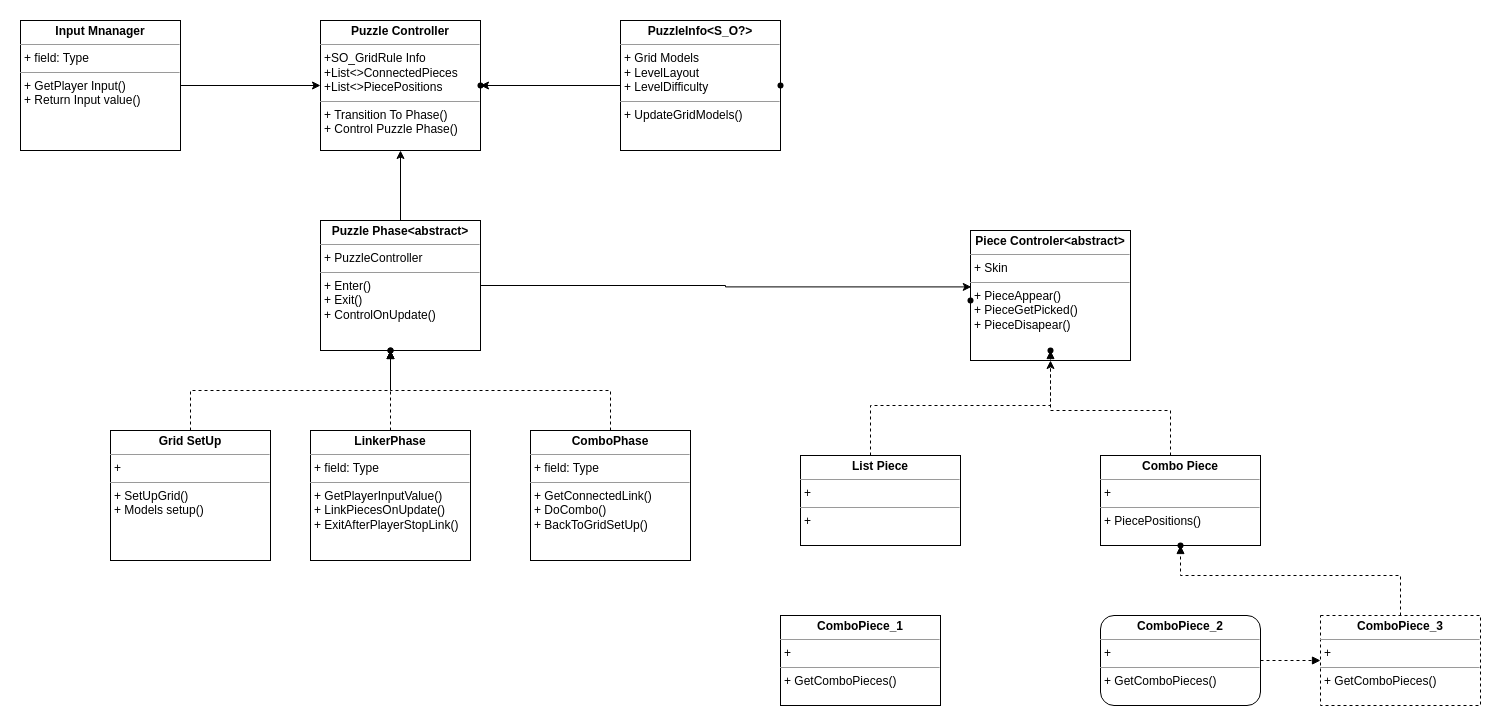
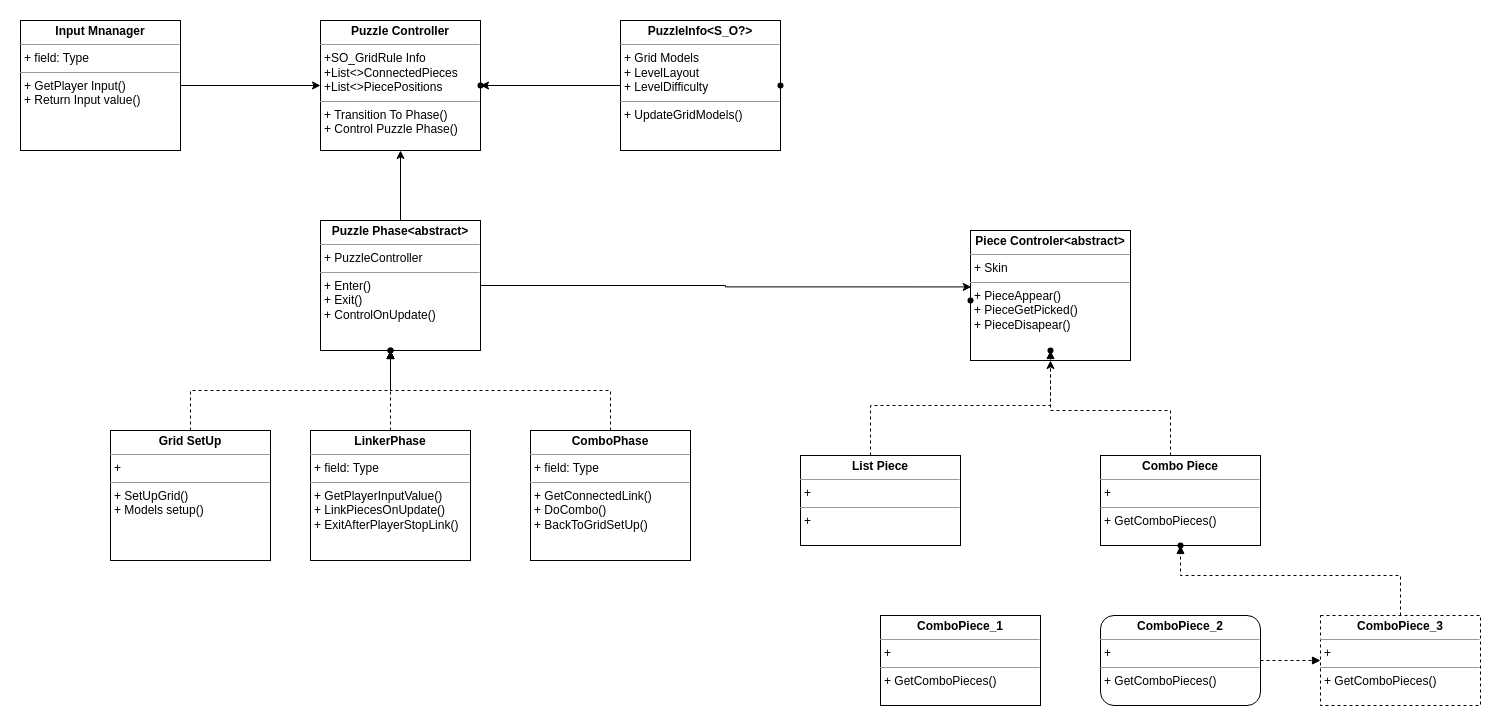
node "Combo Piece + + PiecePositions()": label "Combo Piece + + PiecePositions()" -> "Combo Piece + + GetComboPieces()"
node "ComboPiece_1 + + GetComboPieces()": moved (861, 661) -> (961, 661)
